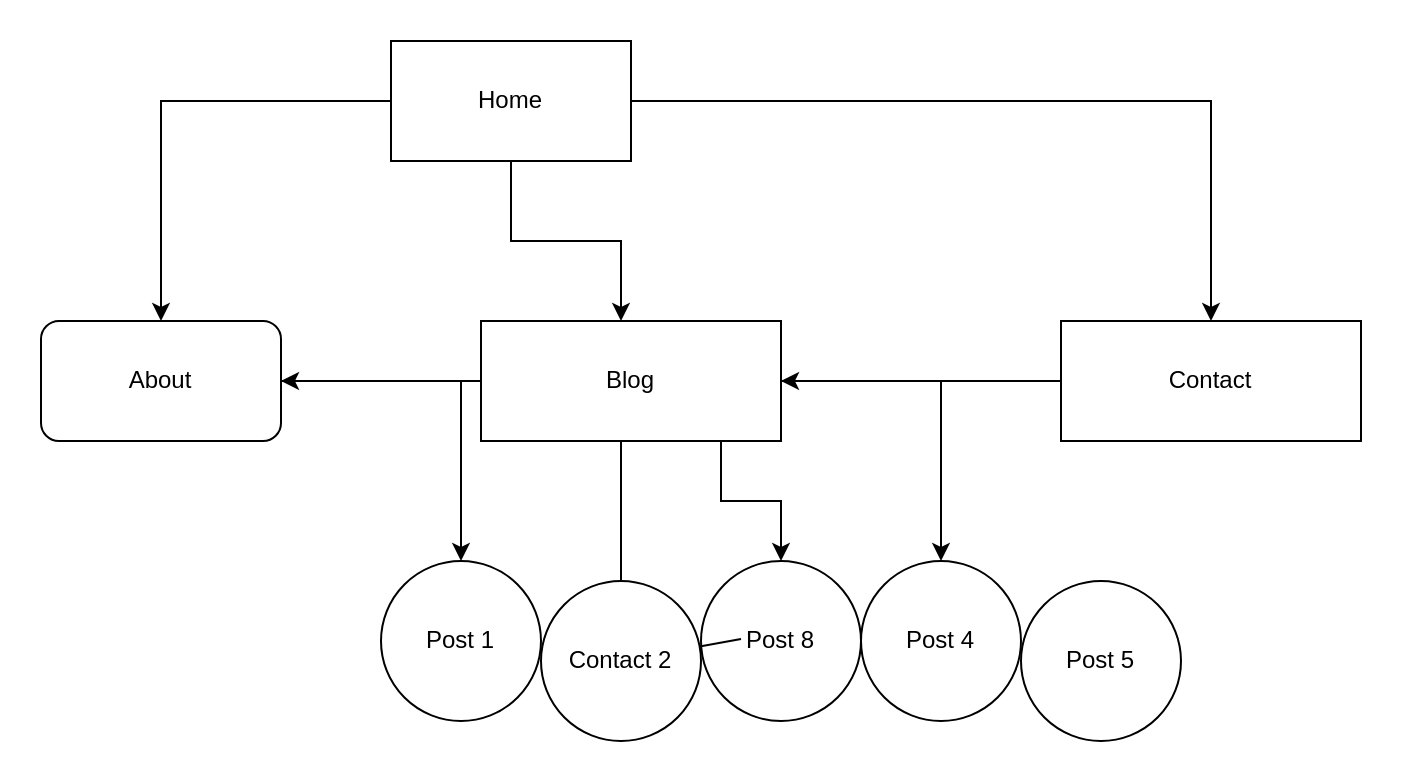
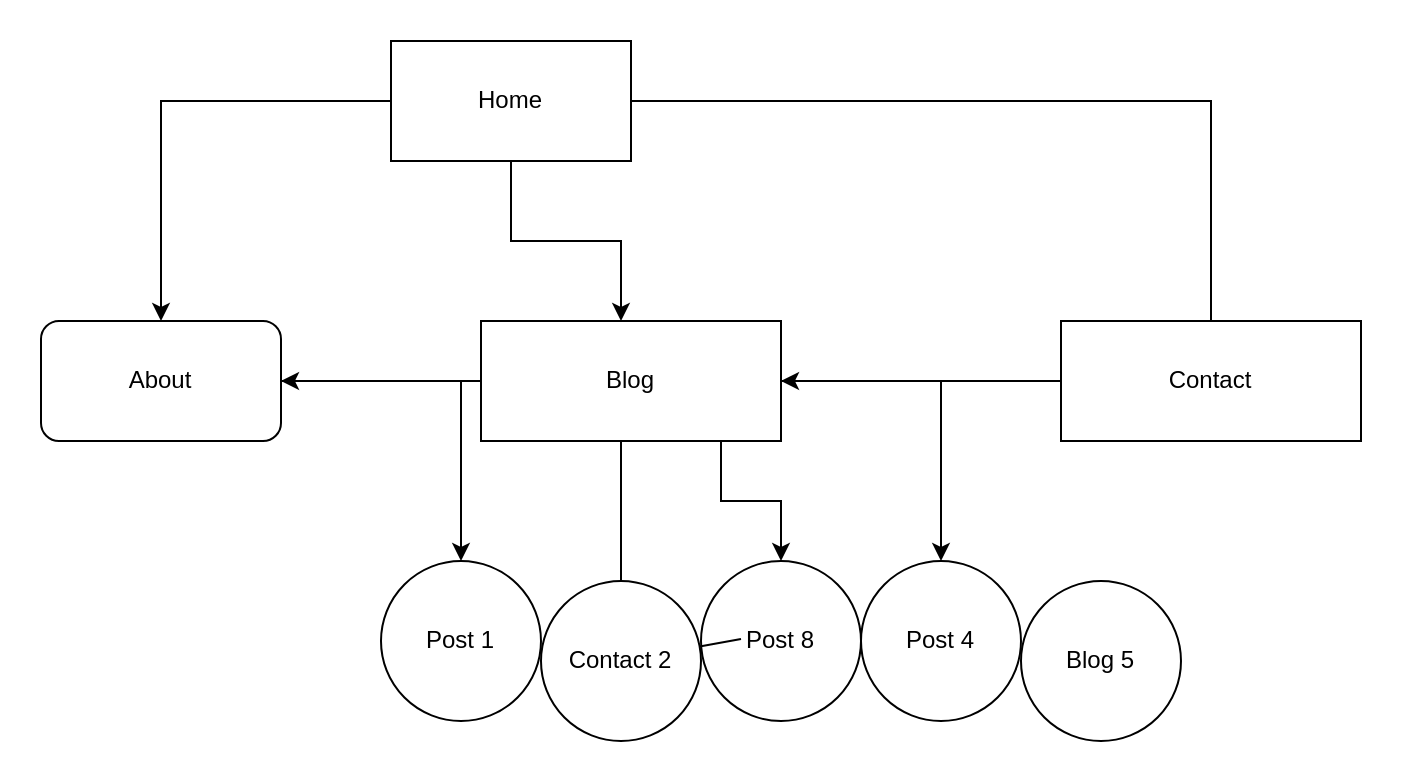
edge "Home" -> "Contact": arrowhead classic -> none
node "Post 5": label "Post 5" -> "Blog 5"
